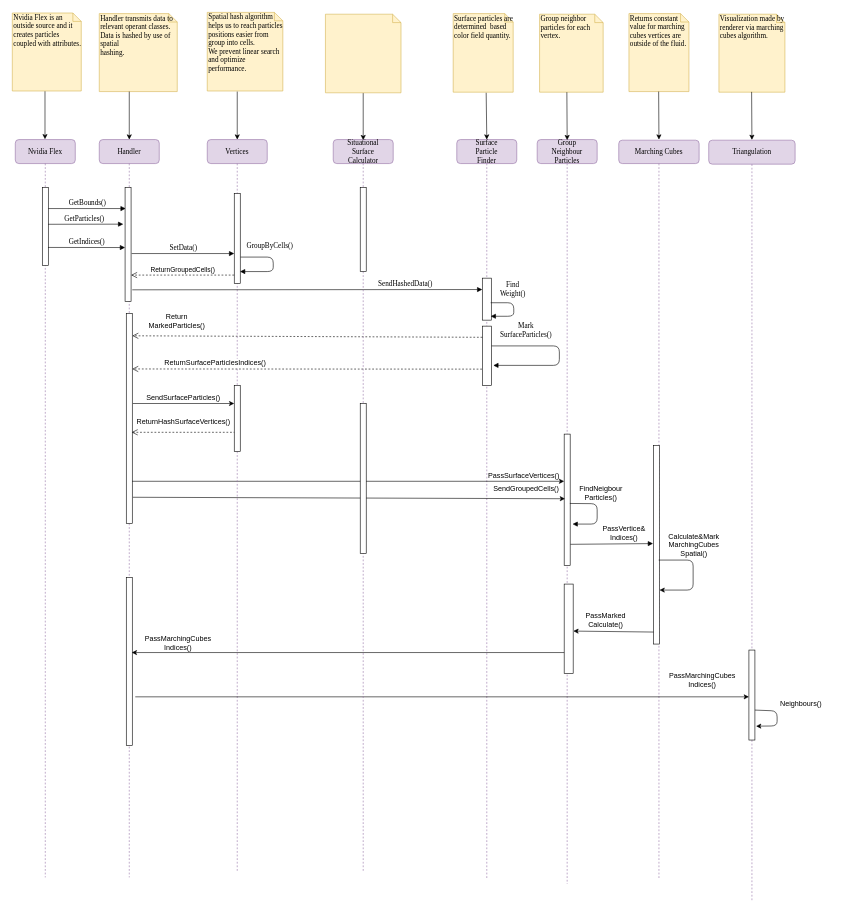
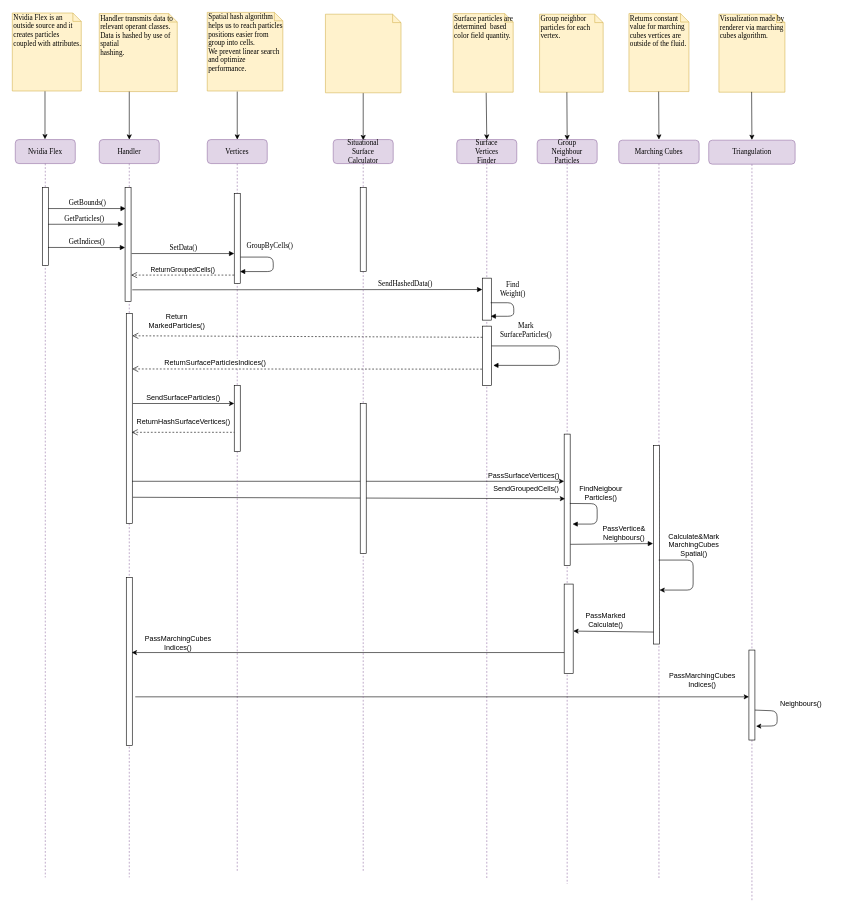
node "Surface Particle Finder": label "Surface Particle Finder" -> "Surface Vertices Finder"
node "PassVertice& Indices()": label "PassVertice& Indices()" -> "PassVertice& Neighbours()"
